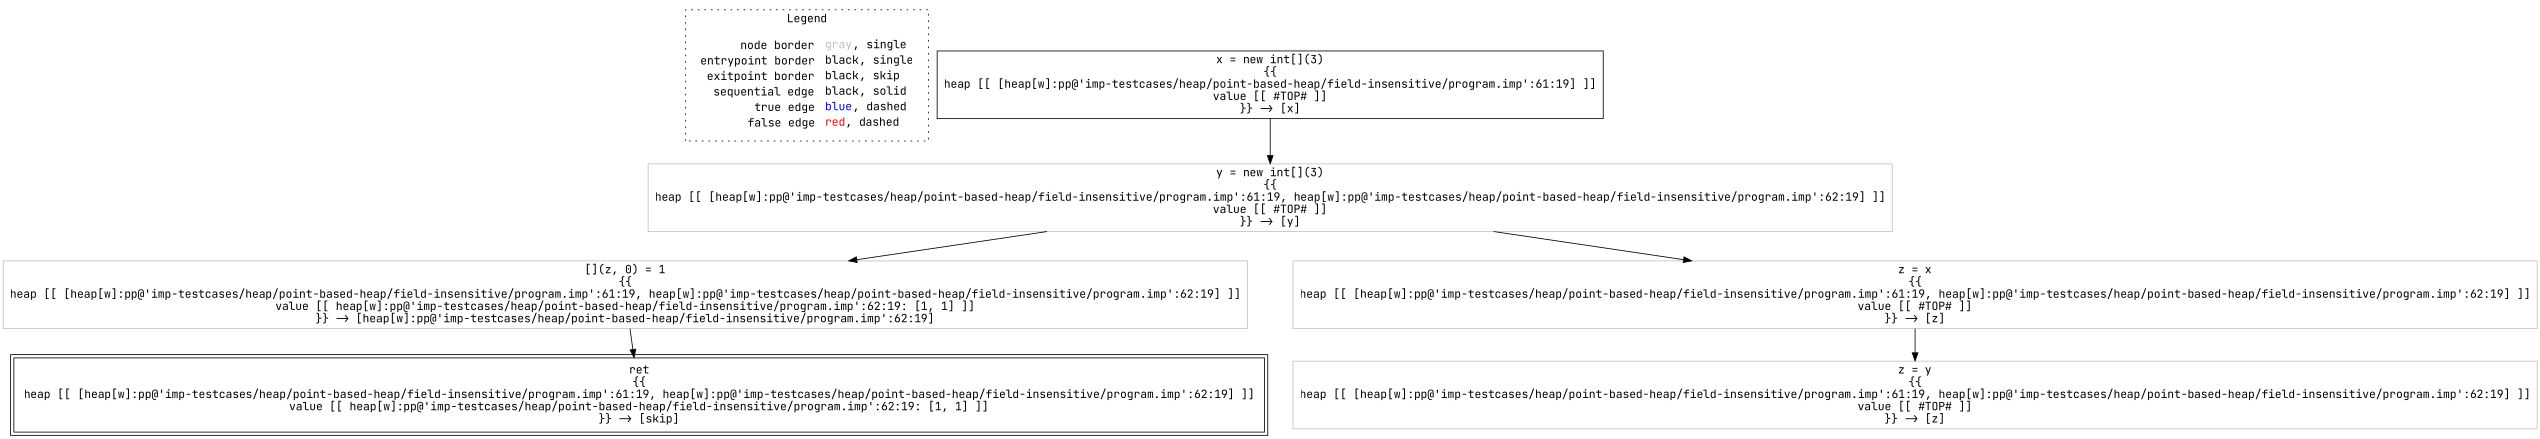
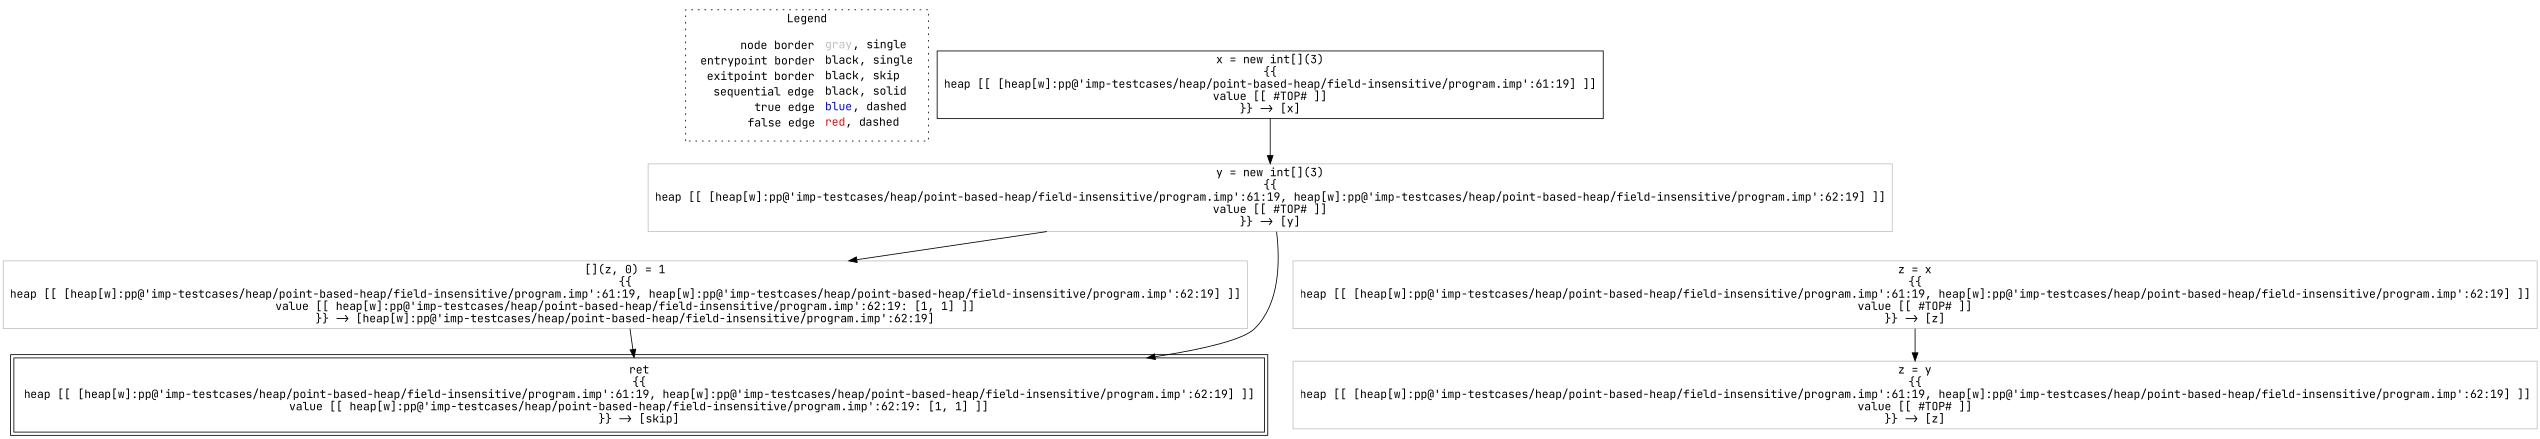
edge "y = new int[](3)" -> "z = x": now "y = new int[](3)" -> "ret"
